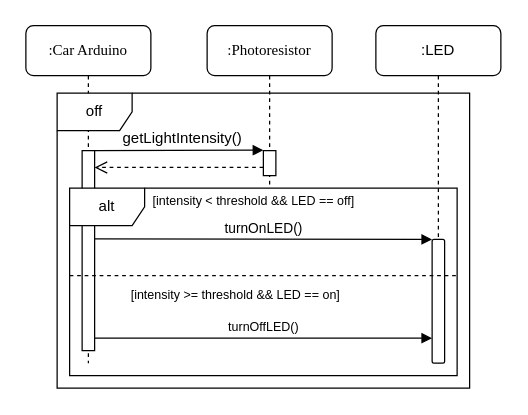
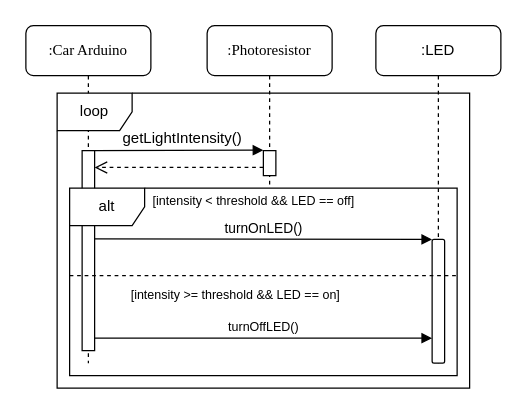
node "off": label "off" -> "loop"
